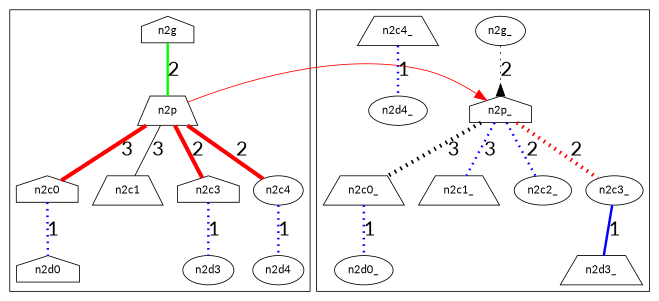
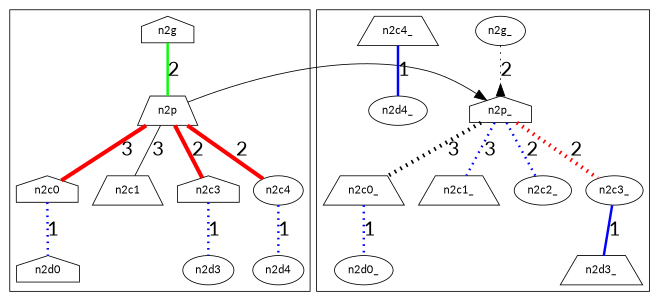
edge "n2p" -- "n2p_": color red -> black
edge "n2c4_" -- "n2d4_": style dotted -> solid
